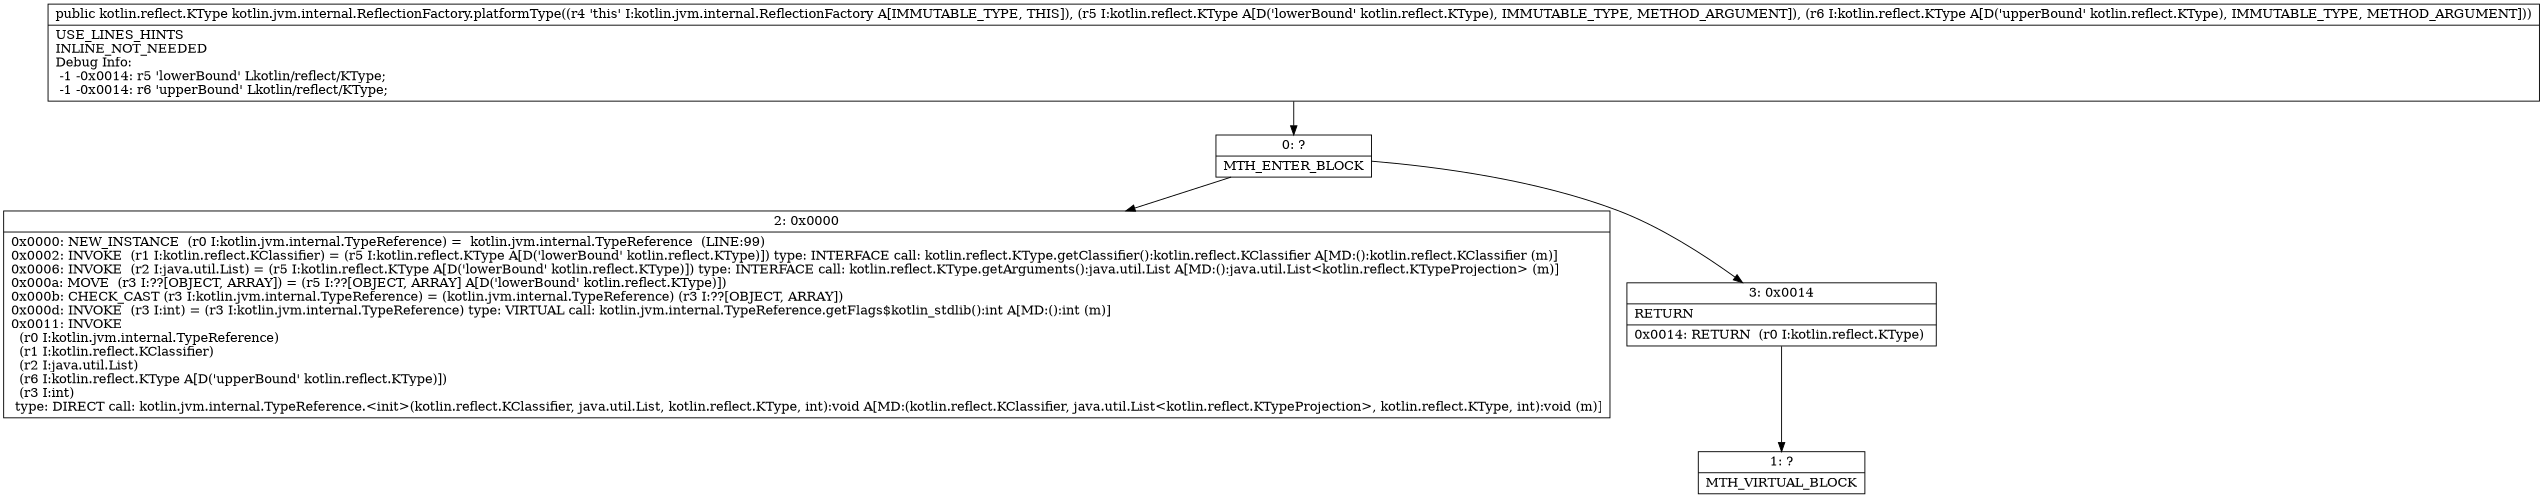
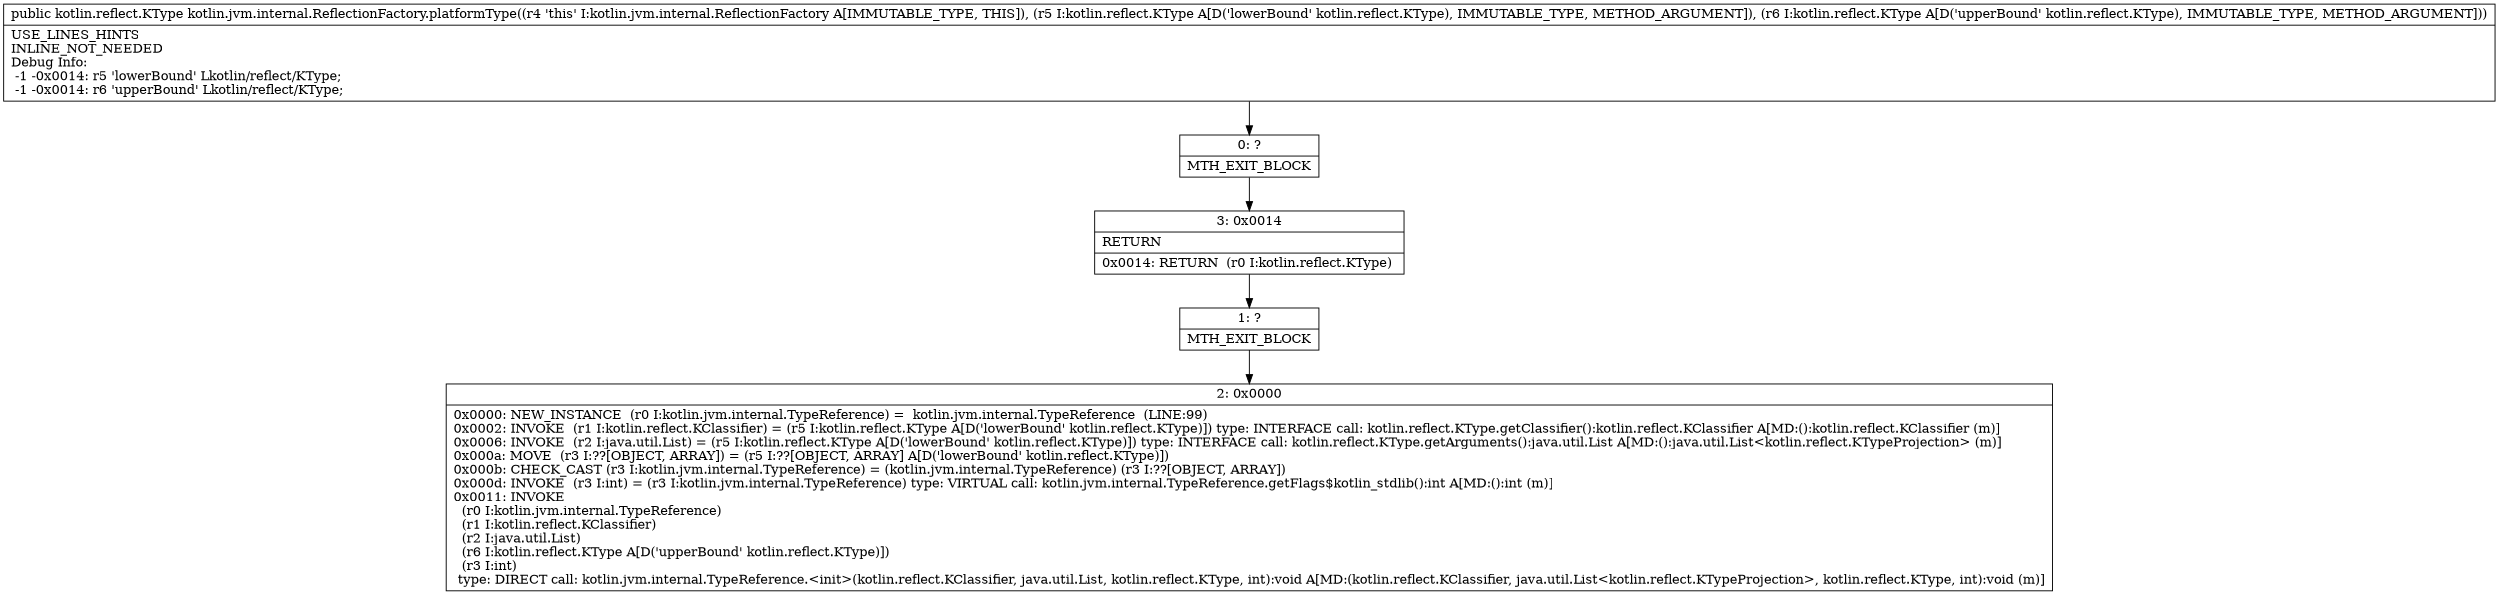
node "0: ?": text "MTH_ENTER_BLOCK" -> "MTH_EXIT_BLOCK"
edge "0: ?" -> "2: 0x0000": now "1: ?" -> "2: 0x0000"
node "1: ?": text "MTH_VIRTUAL_BLOCK" -> "MTH_EXIT_BLOCK"
